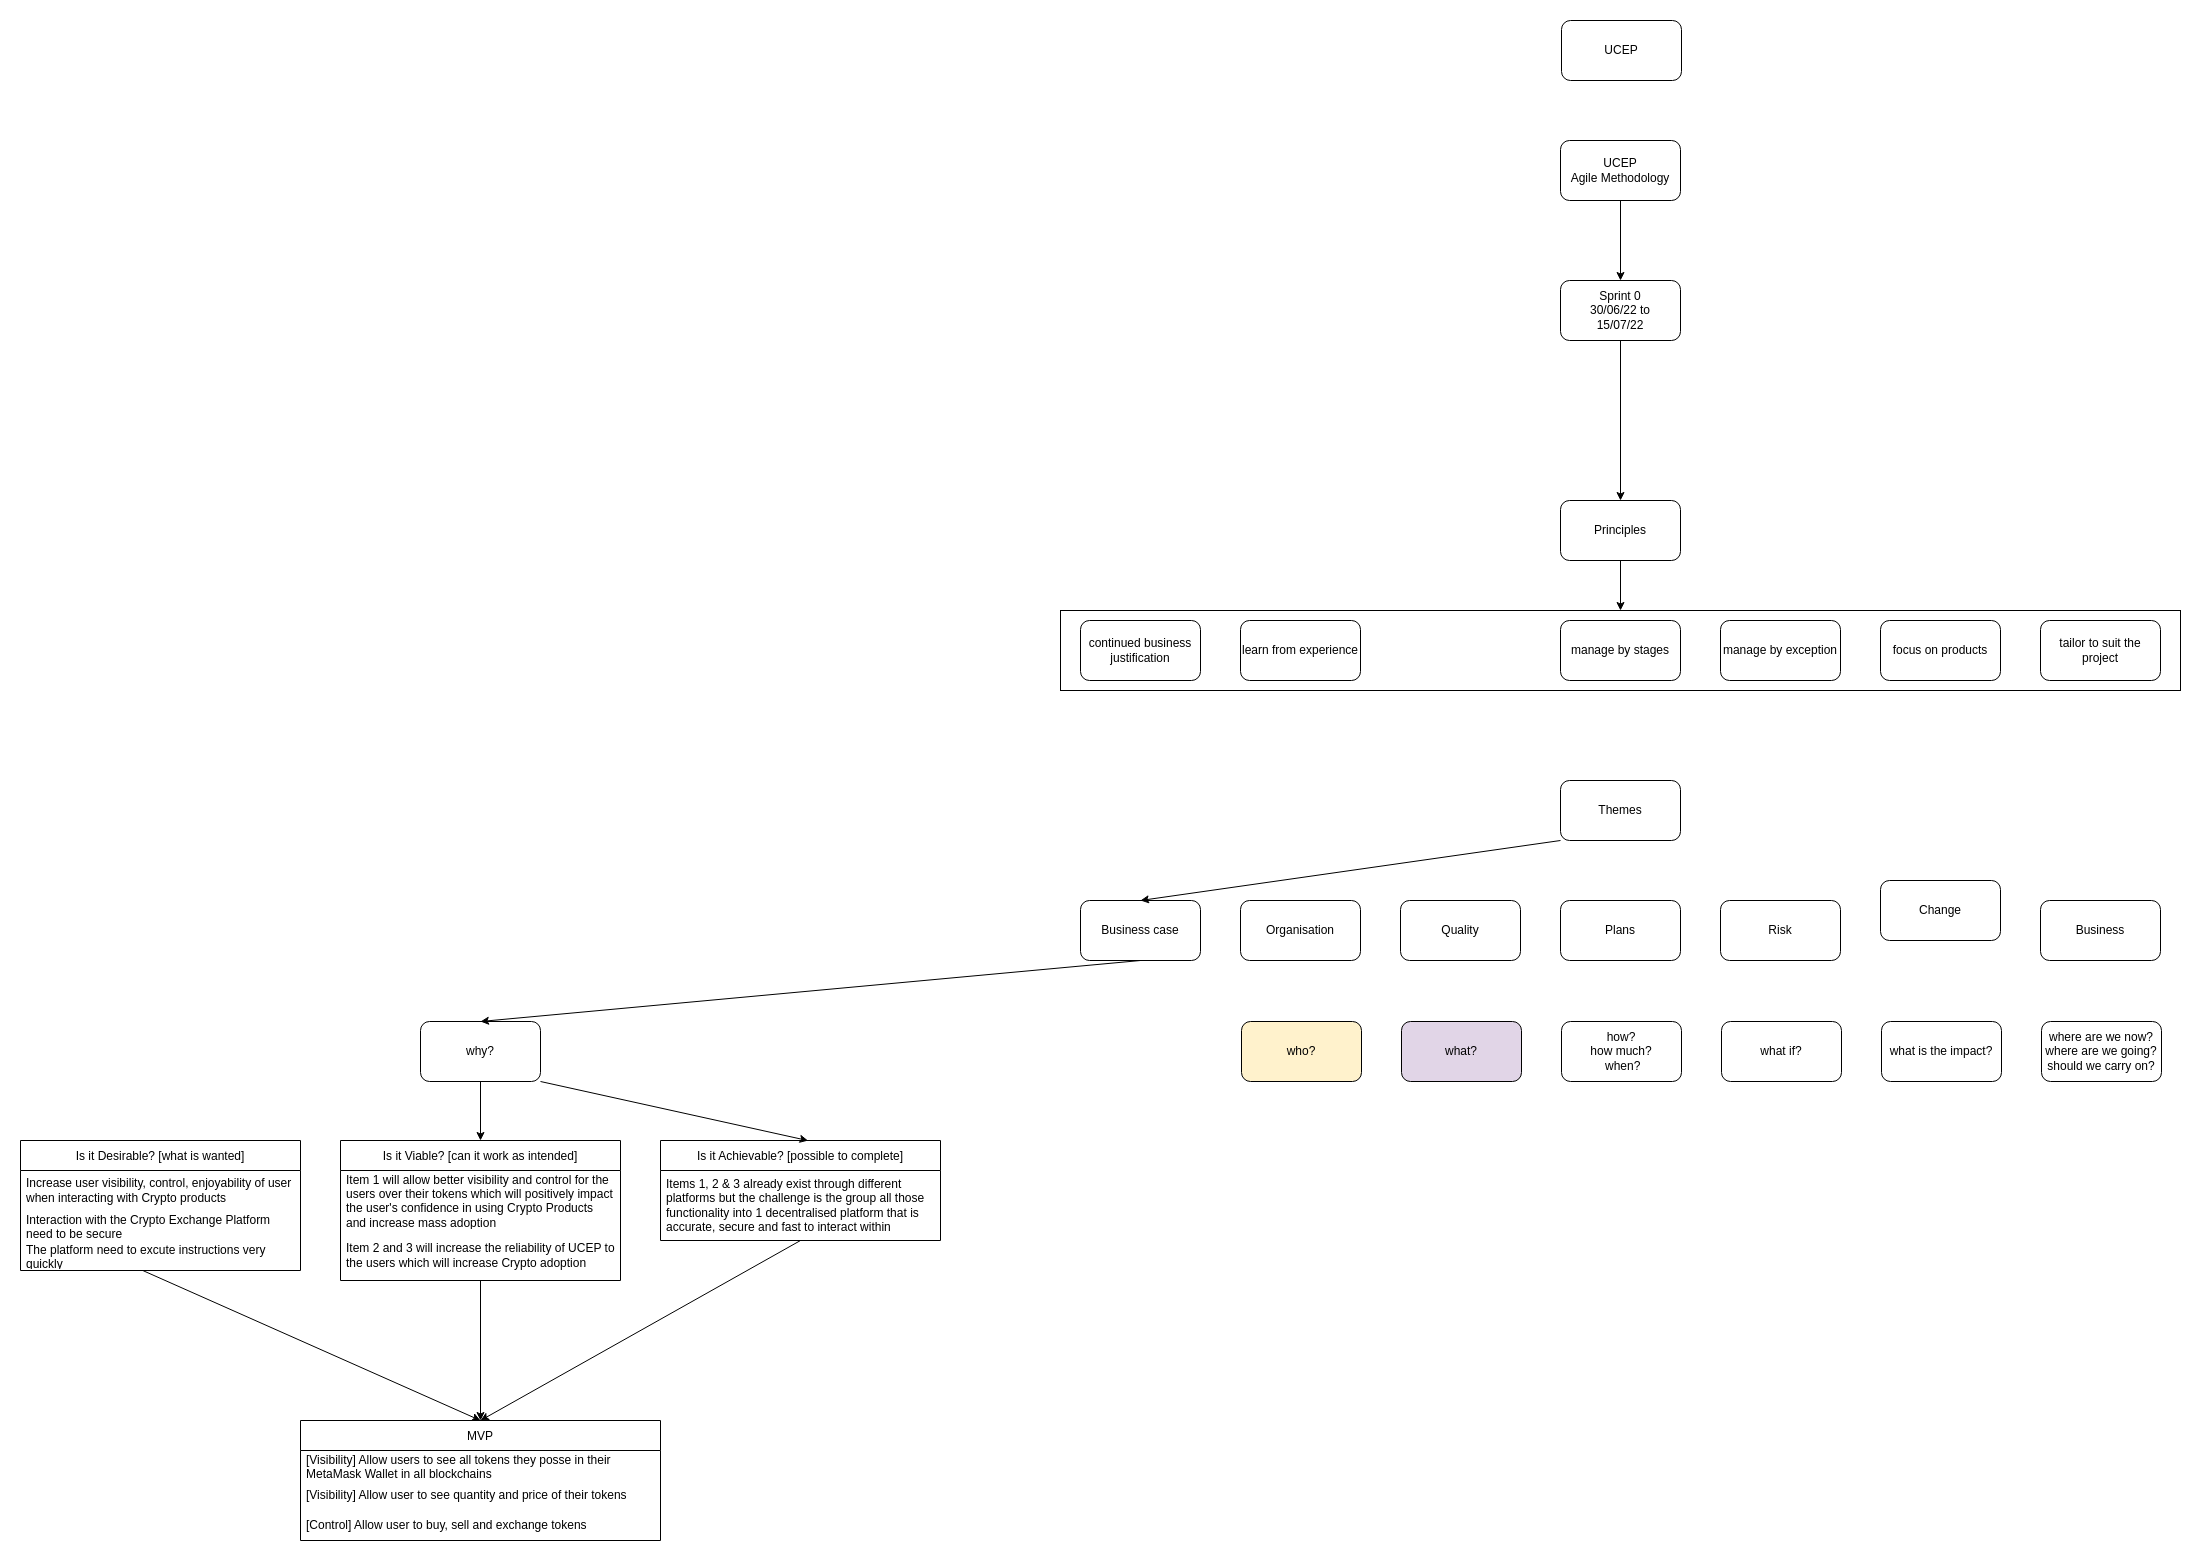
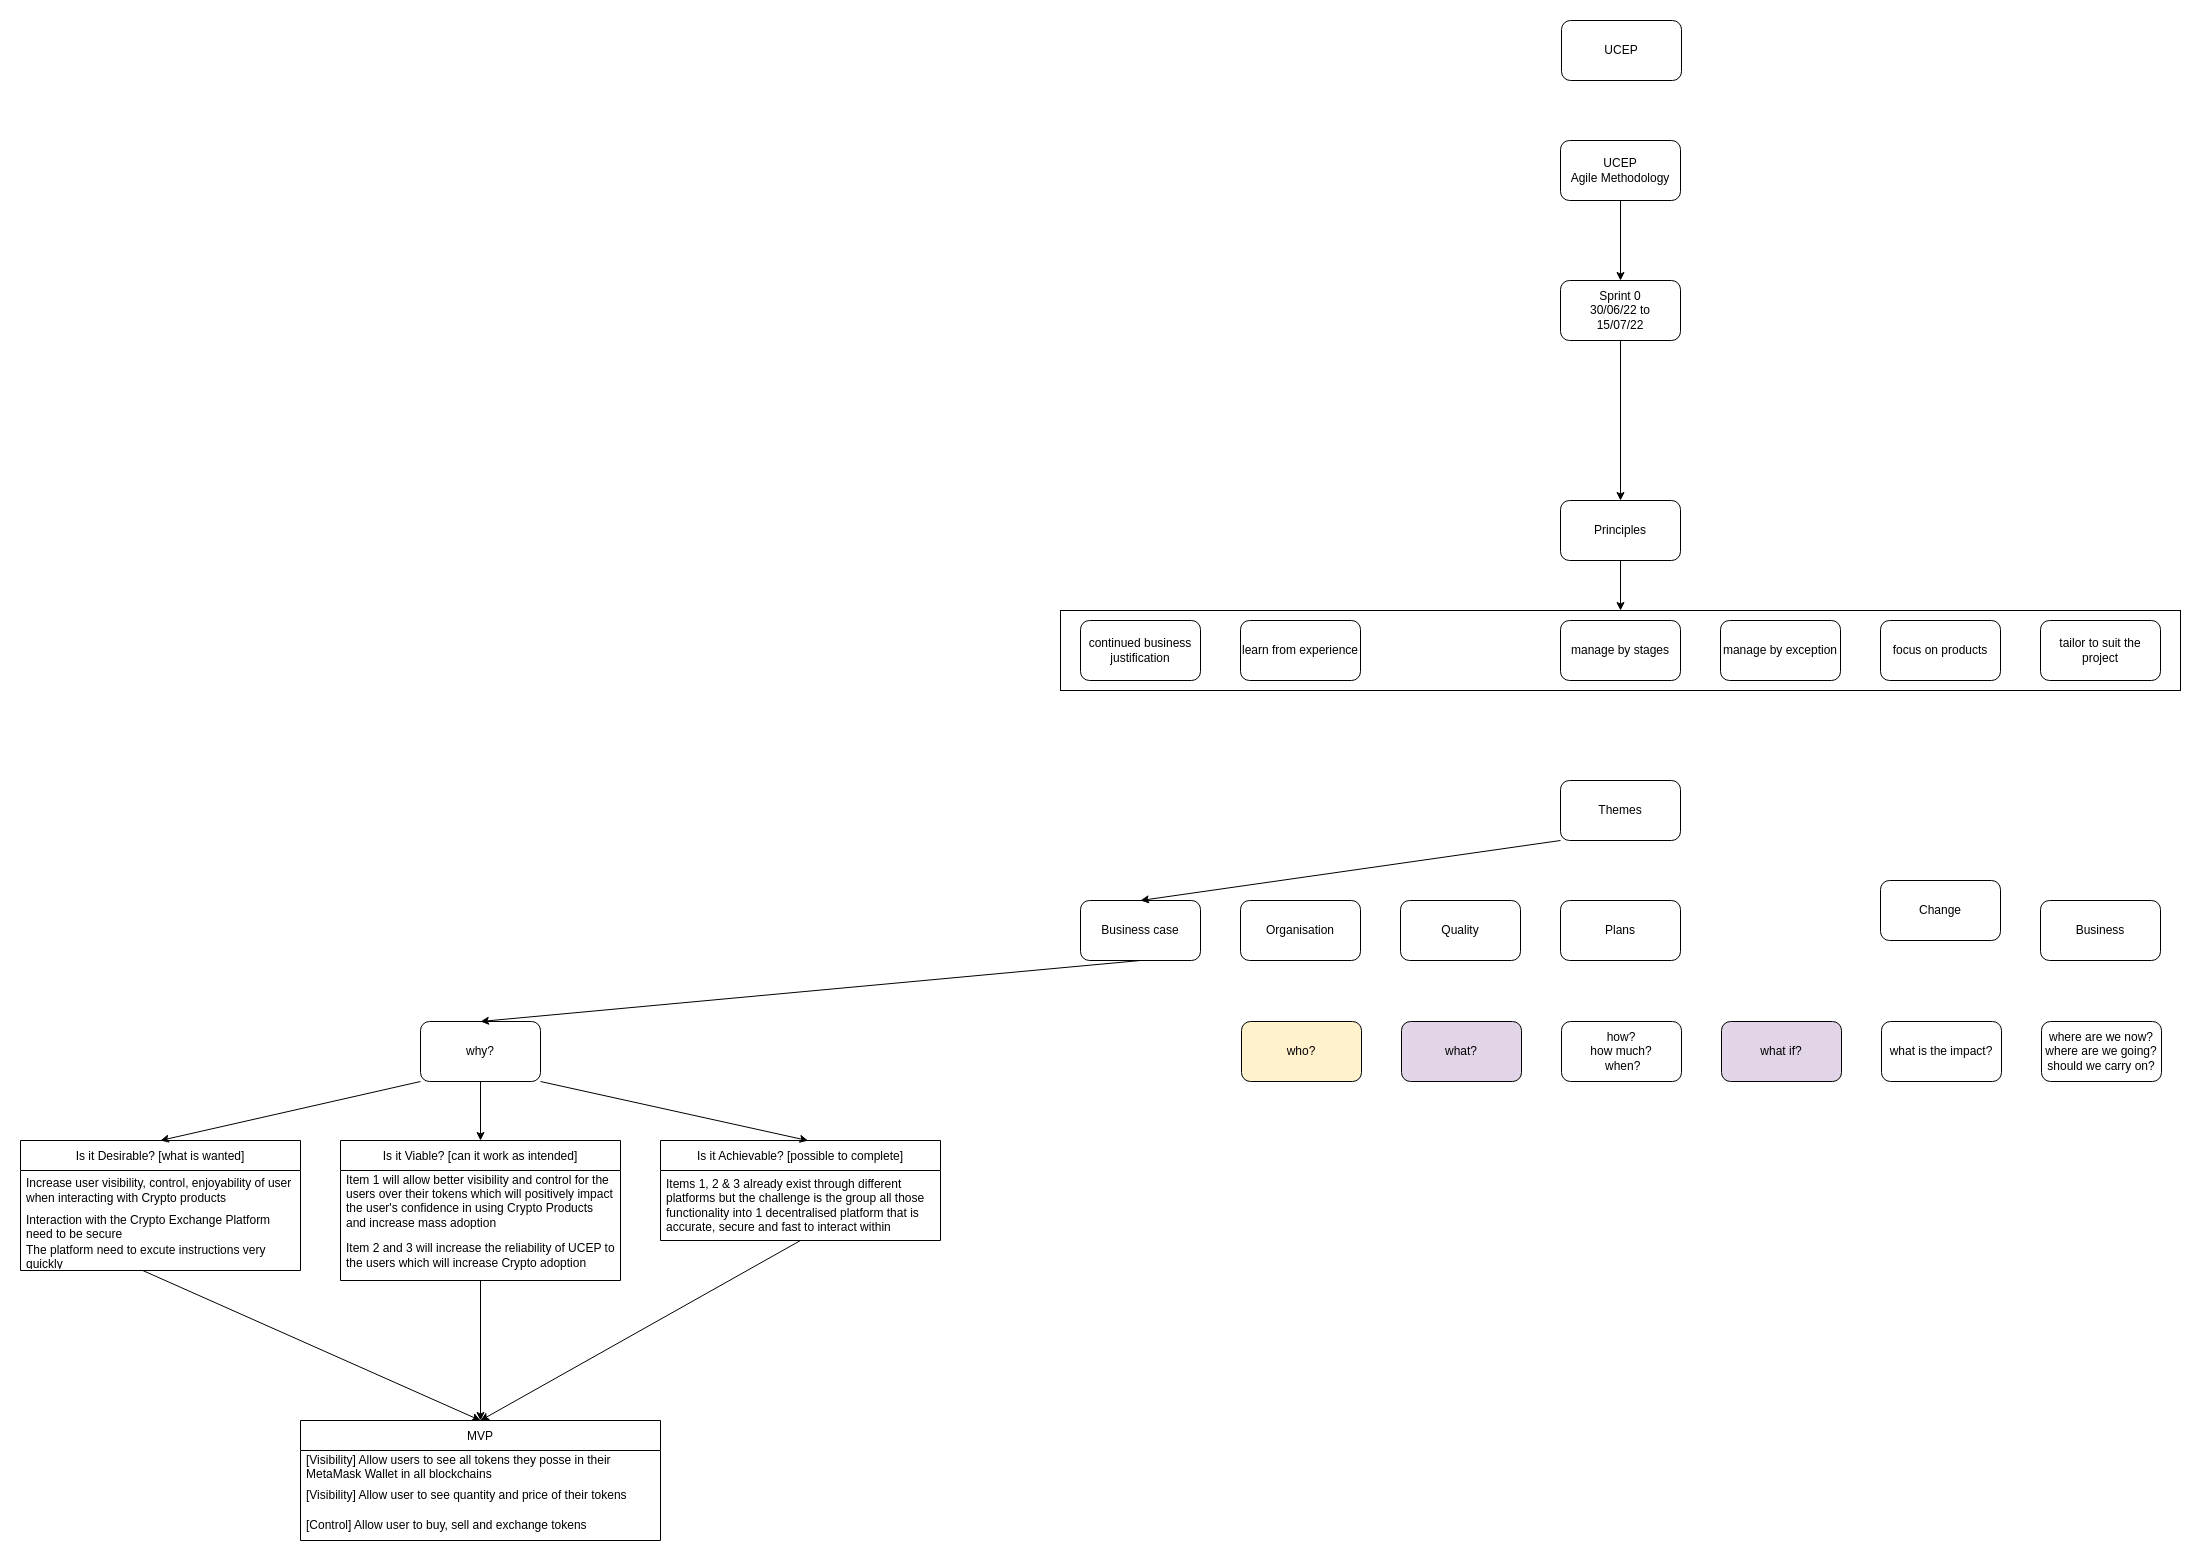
node "Risk": removed
node "what if?": fillcolor #ffffff -> #e1d5e7
edge "why?" -> "Is it Desirable? [what is wanted]": added
